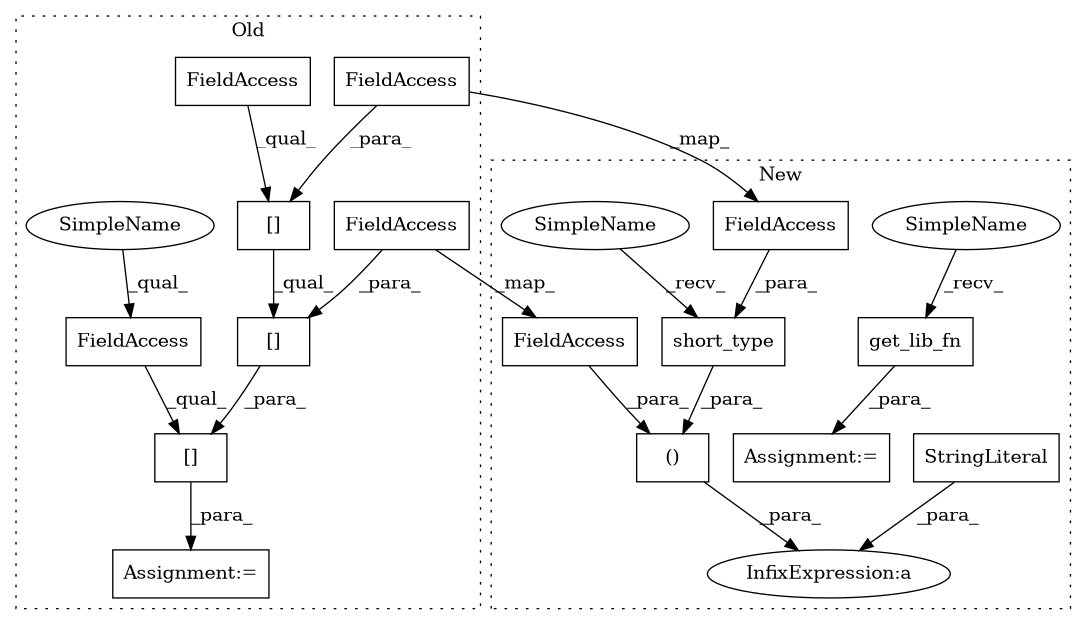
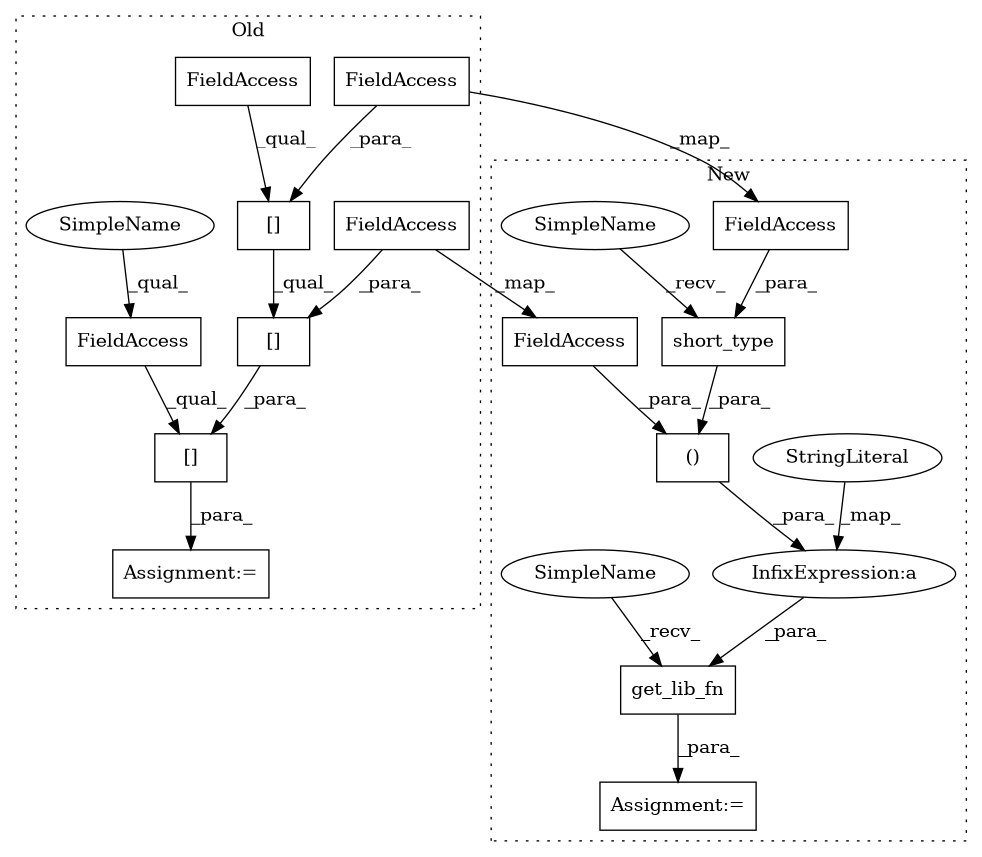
node "StringLiteral": shape box -> ellipse
edge "StringLiteral" -> "InfixExpression:a": label "_para_" -> "_map_"
edge "InfixExpression:a" -> "get_lib_fn": added, label "_para_"
